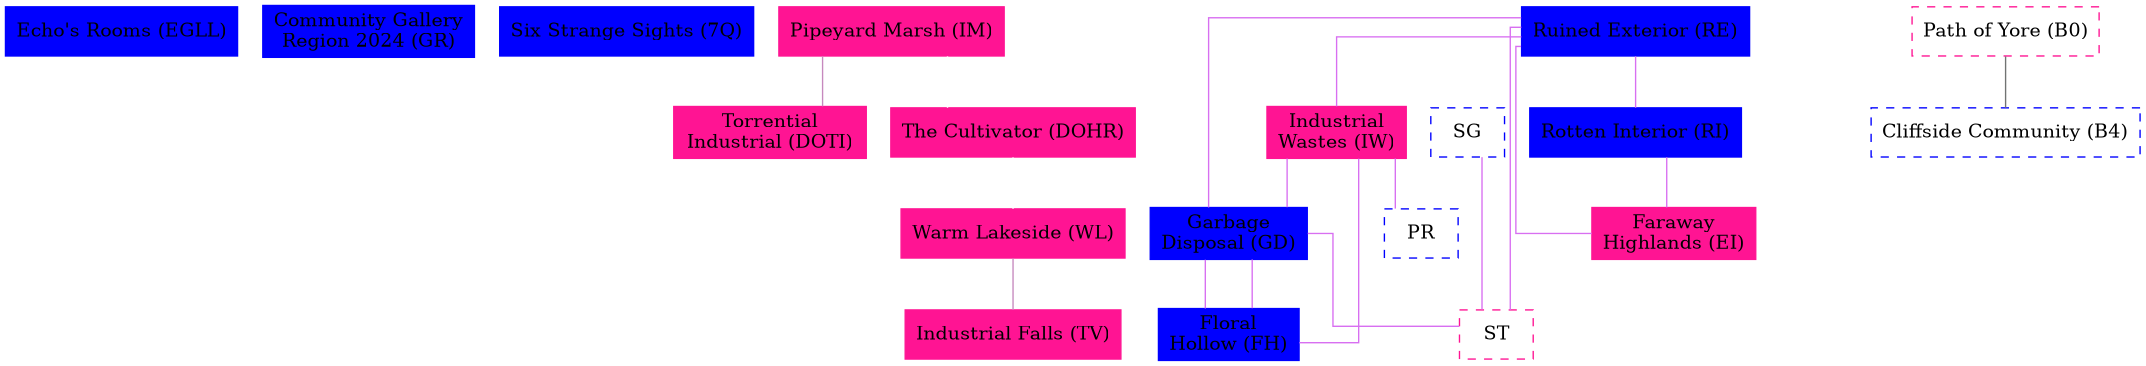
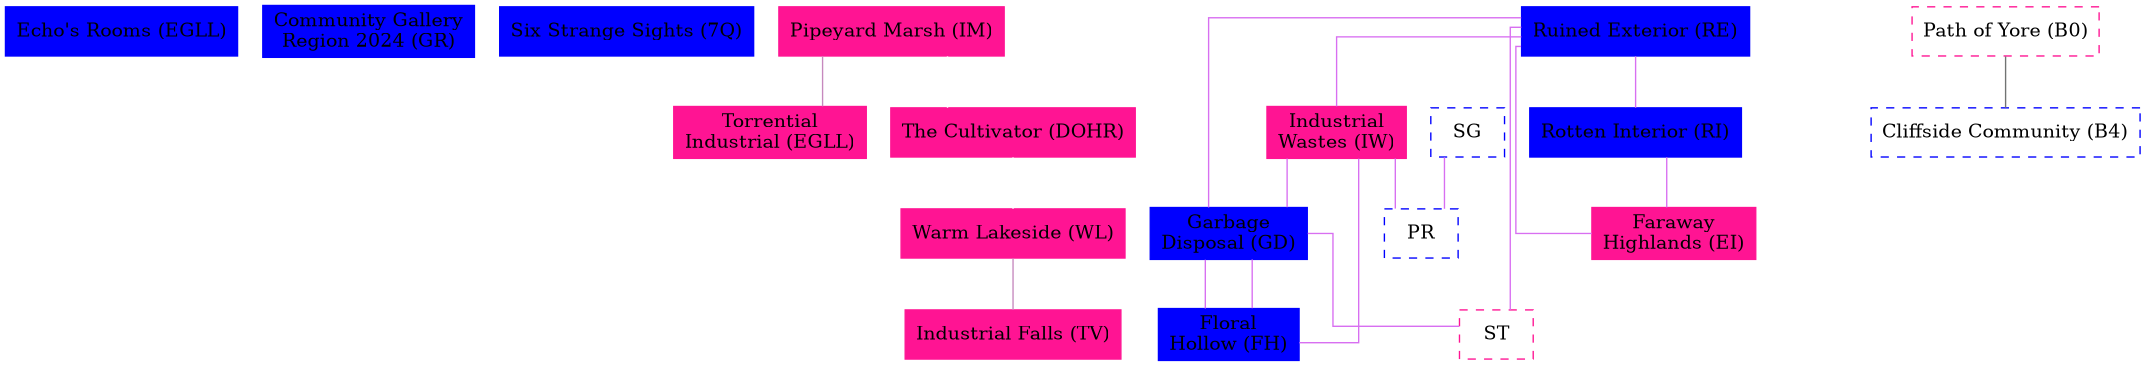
node "Torrential Industrial (DOTI)": label "Torrential Industrial (DOTI)" -> "Torrential Industrial (EGLL)"
edge "SG" -- "ST": now "SG" -- "PR"
